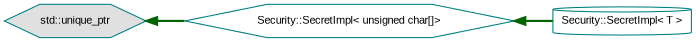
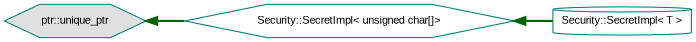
node "std::unique_ptr": label "std::unique_ptr" -> "ptr::unique_ptr"
